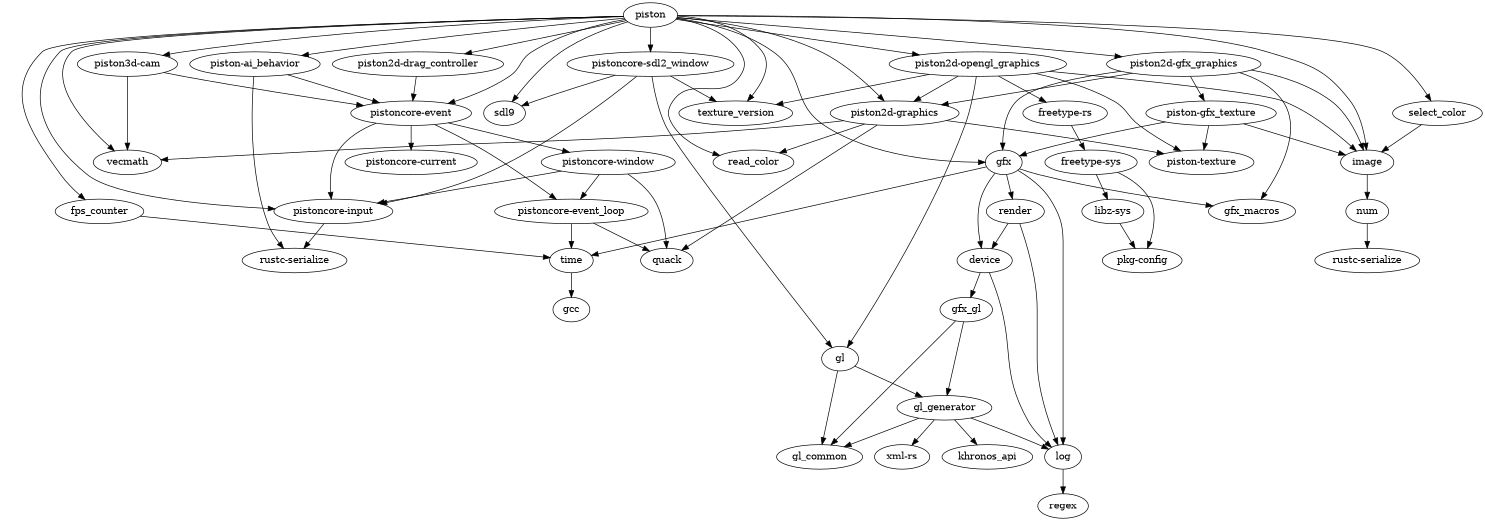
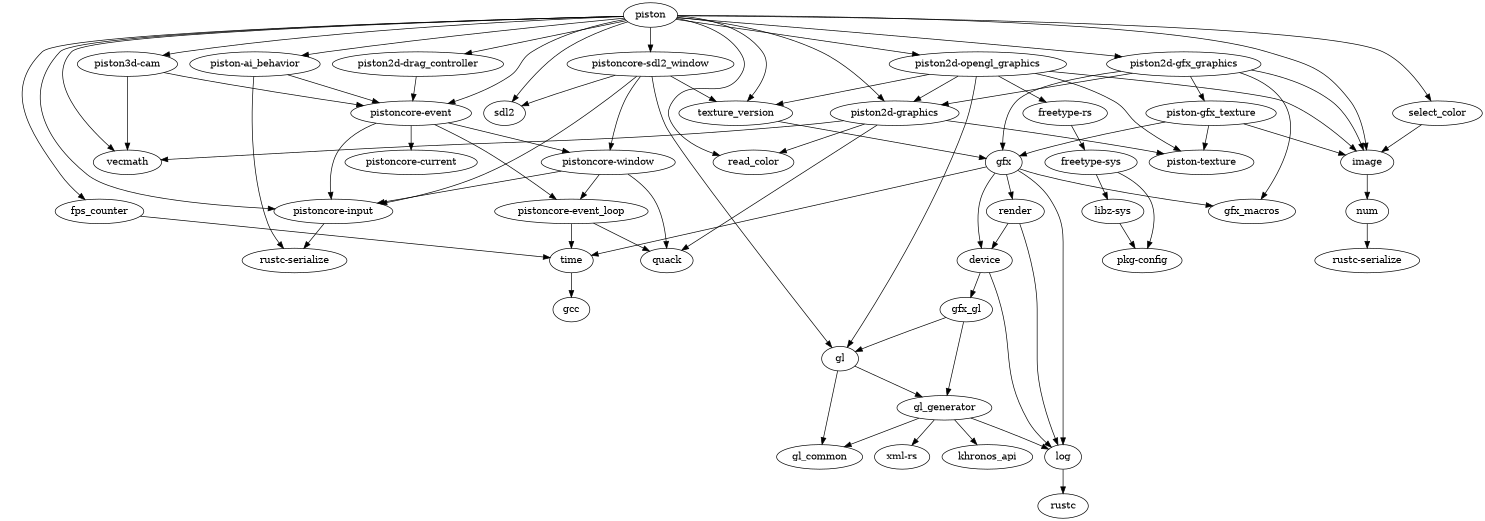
edge "pistoncore-sdl2_window" -> "pistoncore-window": added
node "sdl9": label "sdl9" -> "sdl2"
edge "piston" -> "gfx": now "texture_version" -> "gfx"
edge "gfx_gl" -> "gl_common": now "gfx_gl" -> "gl"
node "regex": label "regex" -> "rustc"
